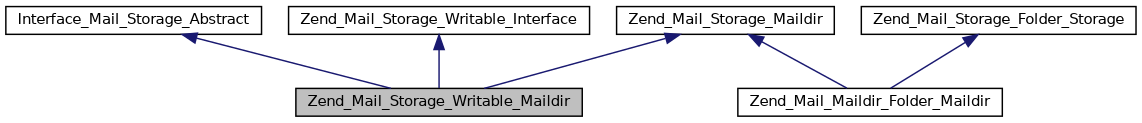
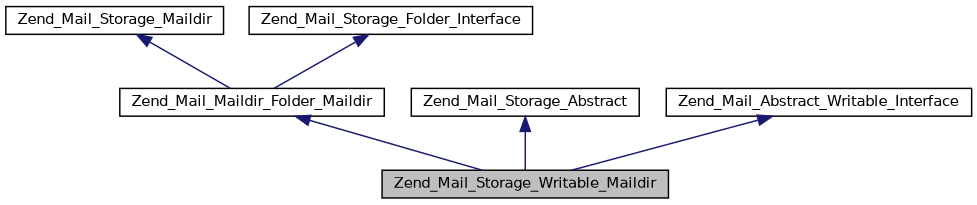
node "Interface_Mail_Storage_Abstract": label "Interface_Mail_Storage_Abstract" -> "Zend_Mail_Storage_Abstract"
node "Zend_Mail_Storage_Writable_Interface": label "Zend_Mail_Storage_Writable_Interface" -> "Zend_Mail_Abstract_Writable_Interface"
node "Zend_Mail_Storage_Folder_Storage": label "Zend_Mail_Storage_Folder_Storage" -> "Zend_Mail_Storage_Folder_Interface"
edge "Zend_Mail_Storage_Writable_Maildir" -> "Zend_Mail_Storage_Maildir": now "Zend_Mail_Storage_Writable_Maildir" -> "Zend_Mail_Maildir_Folder_Maildir"
